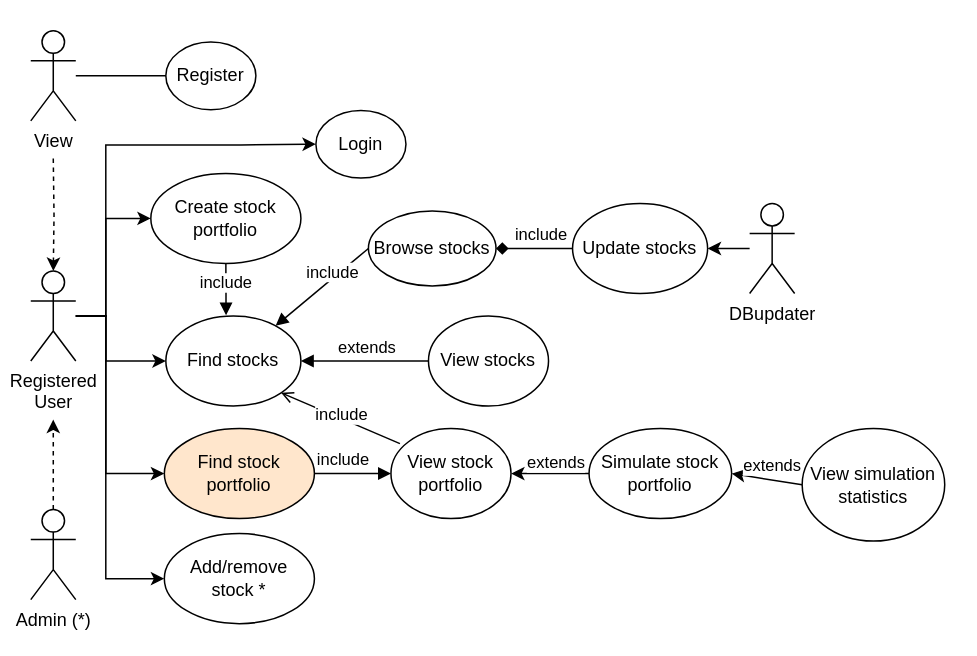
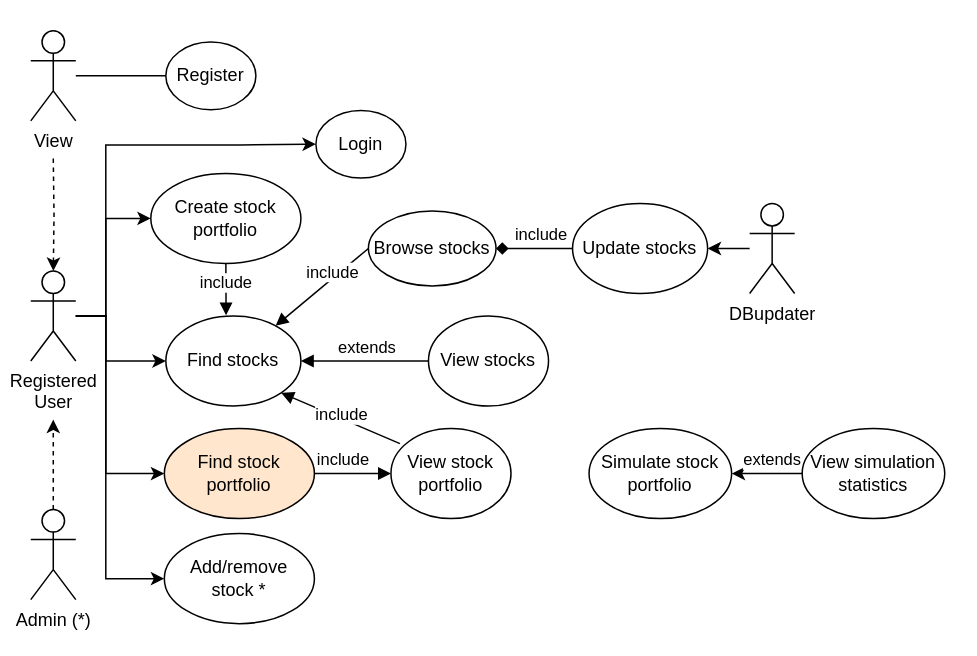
edge "View stock portfolio" -> "Find stocks": arrowhead open -> block
edge "Simulate stock portfolio" -> "View stock portfolio": removed, label "extends"
node "View simulation statistics": size 143x113 -> 143x90
